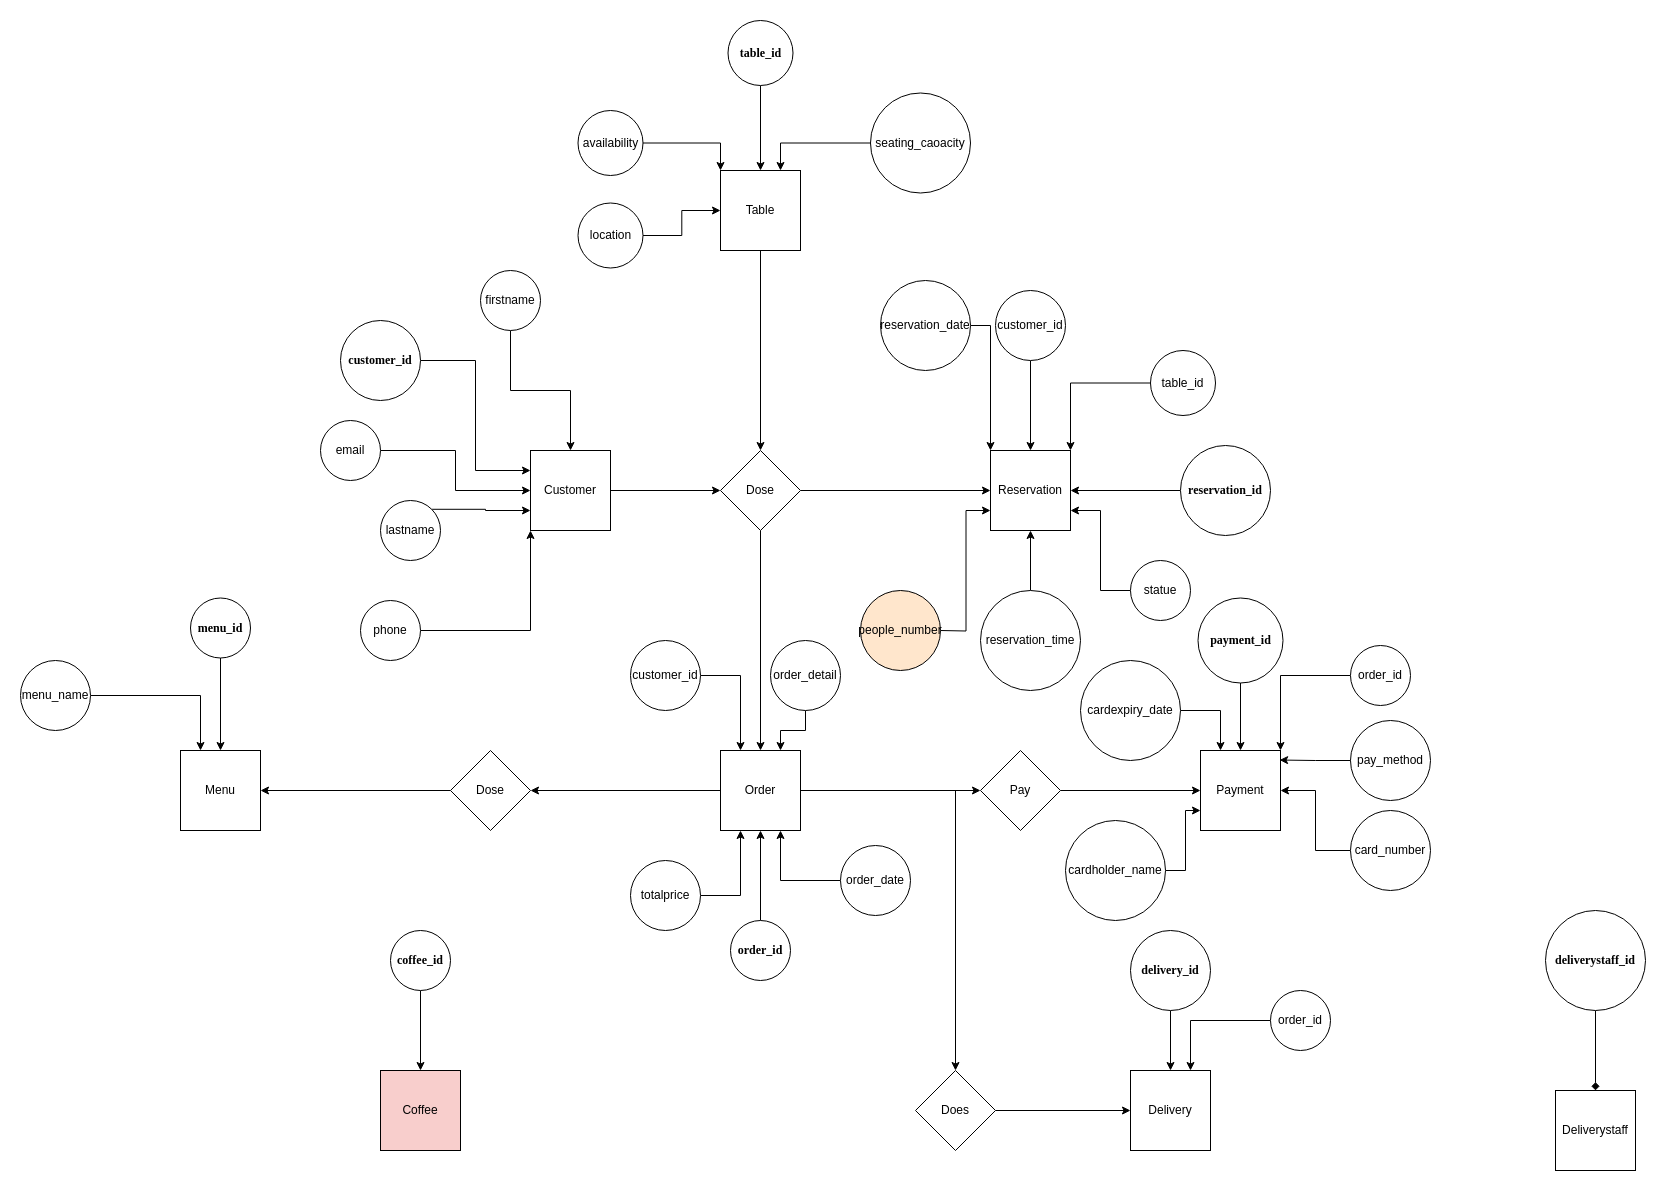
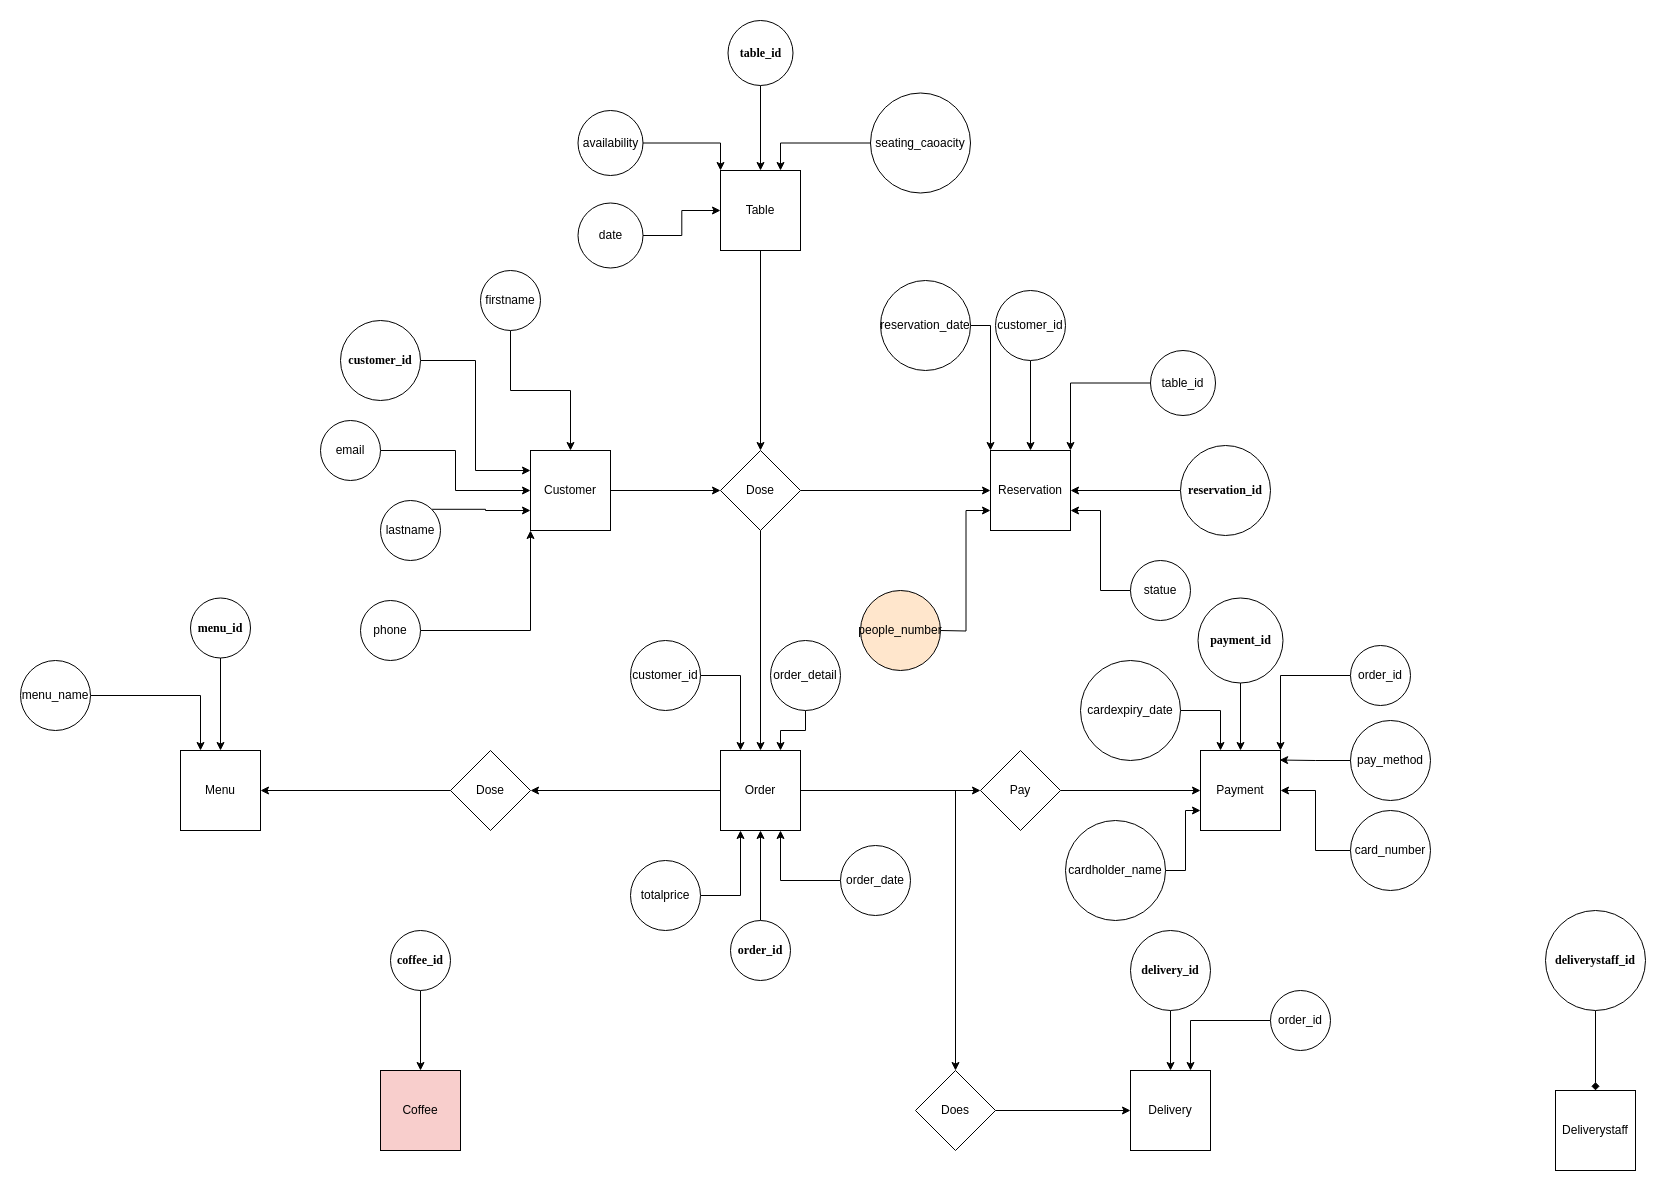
node "location": label "location" -> "date"
edge "reservation_time" -> "Reservation": removed
node "reservation_time": removed
